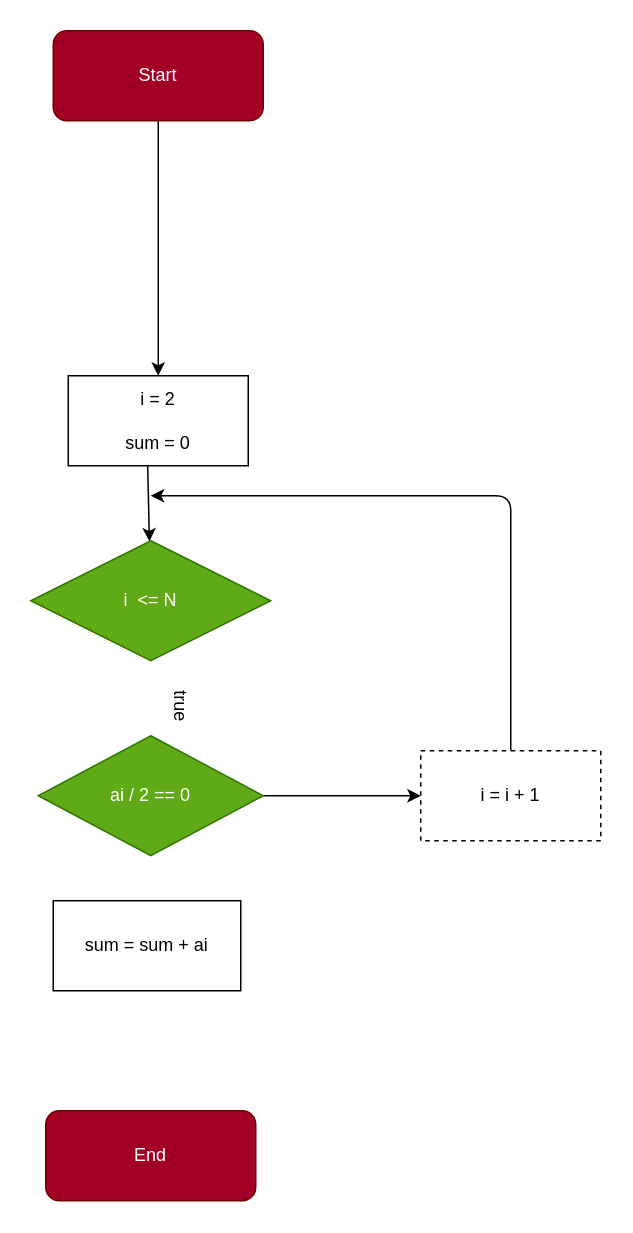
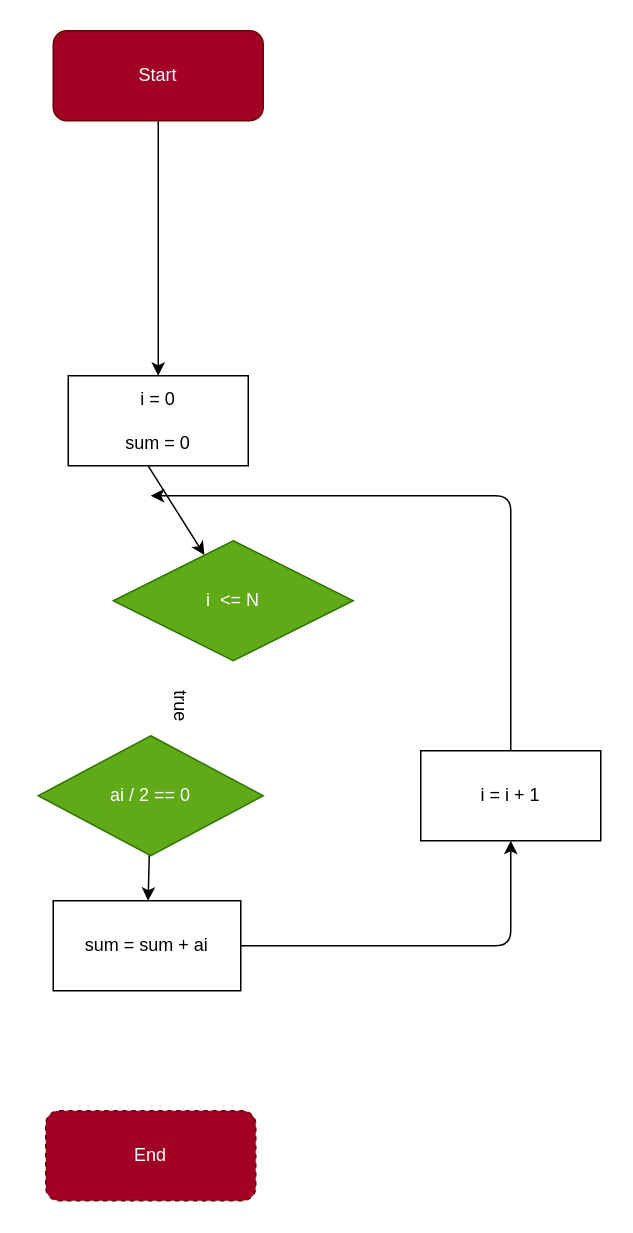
node "i = 2 sum = 0": label "i = 2 sum = 0" -> "i = 0 sum = 0"
node "i <= N": moved (151, 601) -> (233, 601)
edge "ai / 2 == 0" -> "i = i + 1": now "ai / 2 == 0" -> "sum = sum + ai"
node "i = i + 1": style dashed -> solid
edge "sum = sum + ai" -> "i = i + 1": added
node "End": style solid -> dashed
